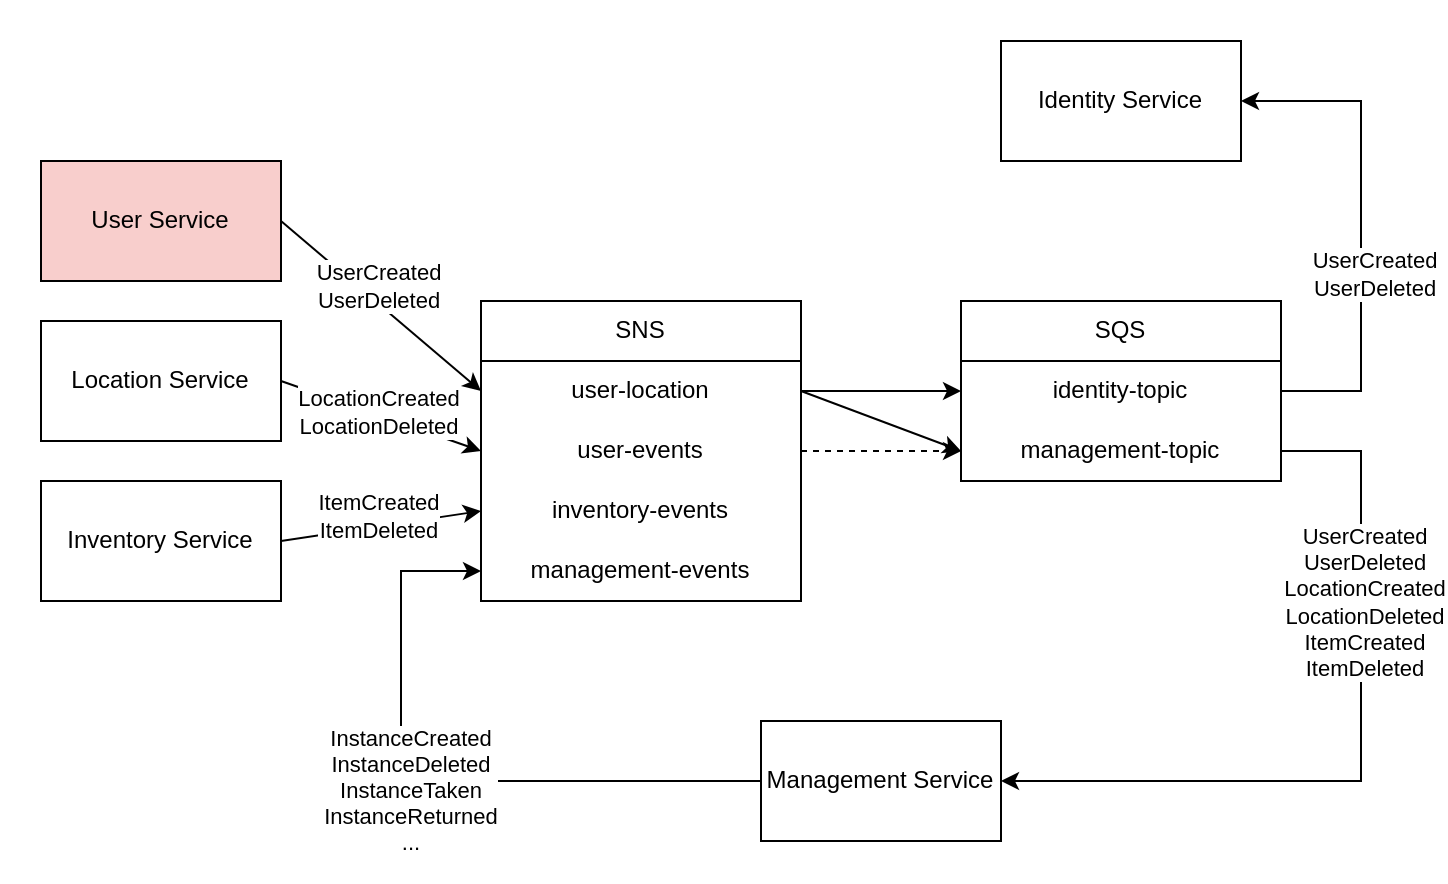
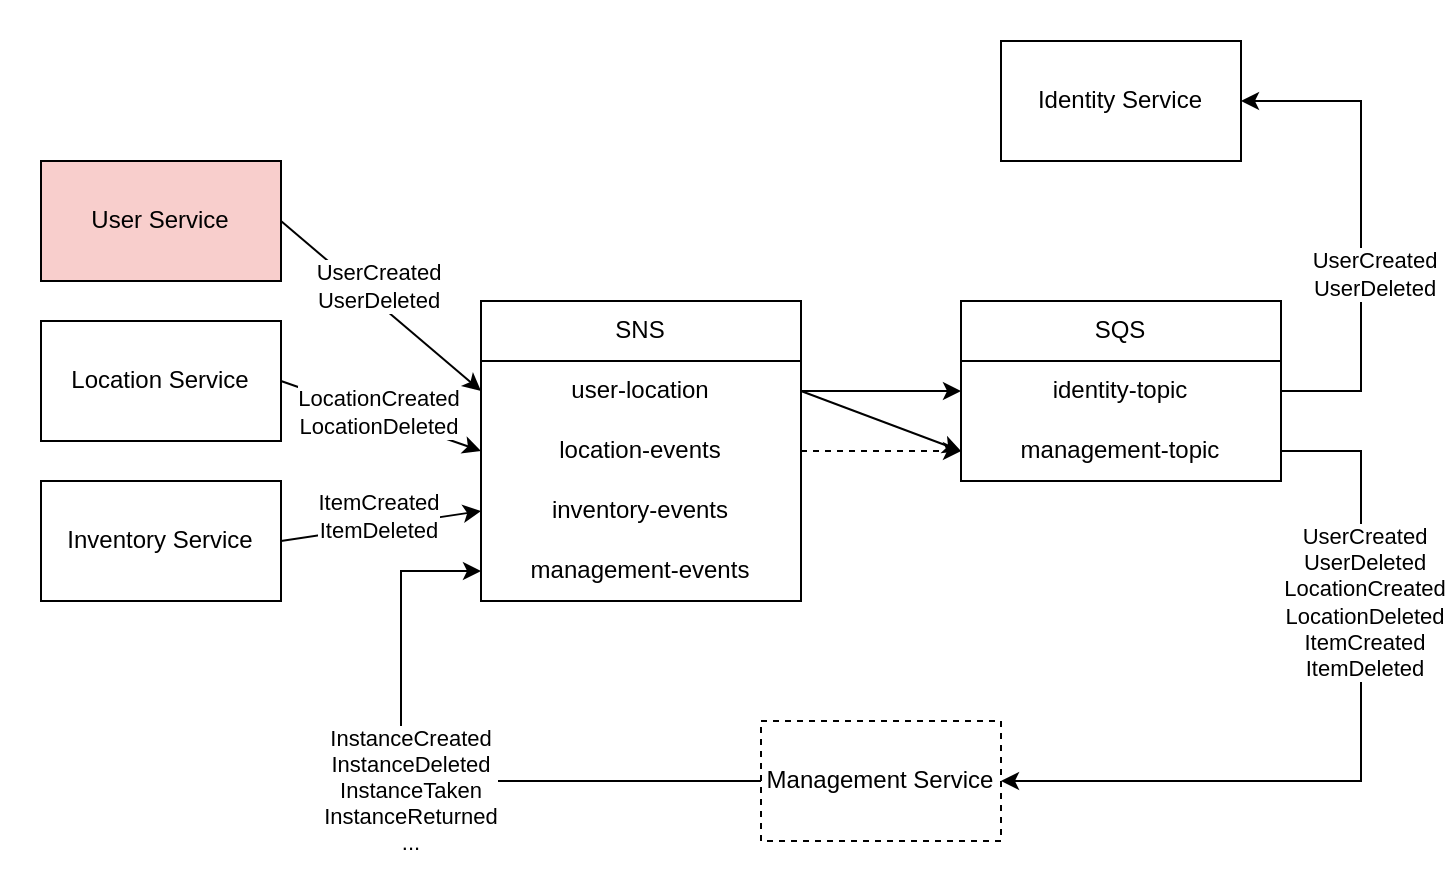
node "user-events": label "user-events" -> "location-events"
node "Management Service": style solid -> dashed
